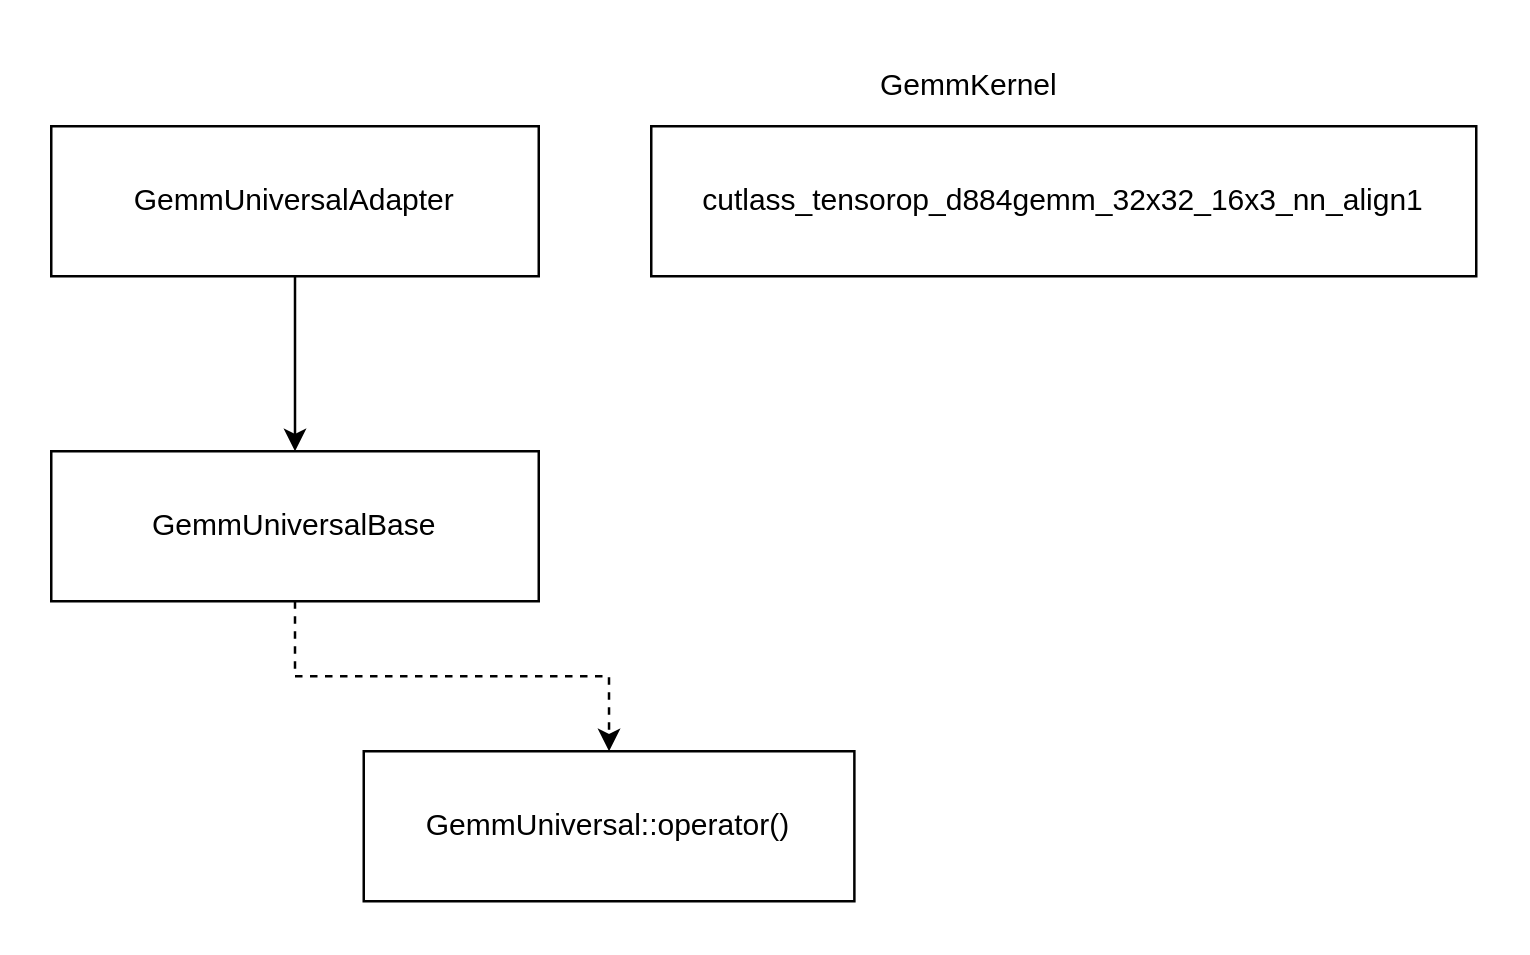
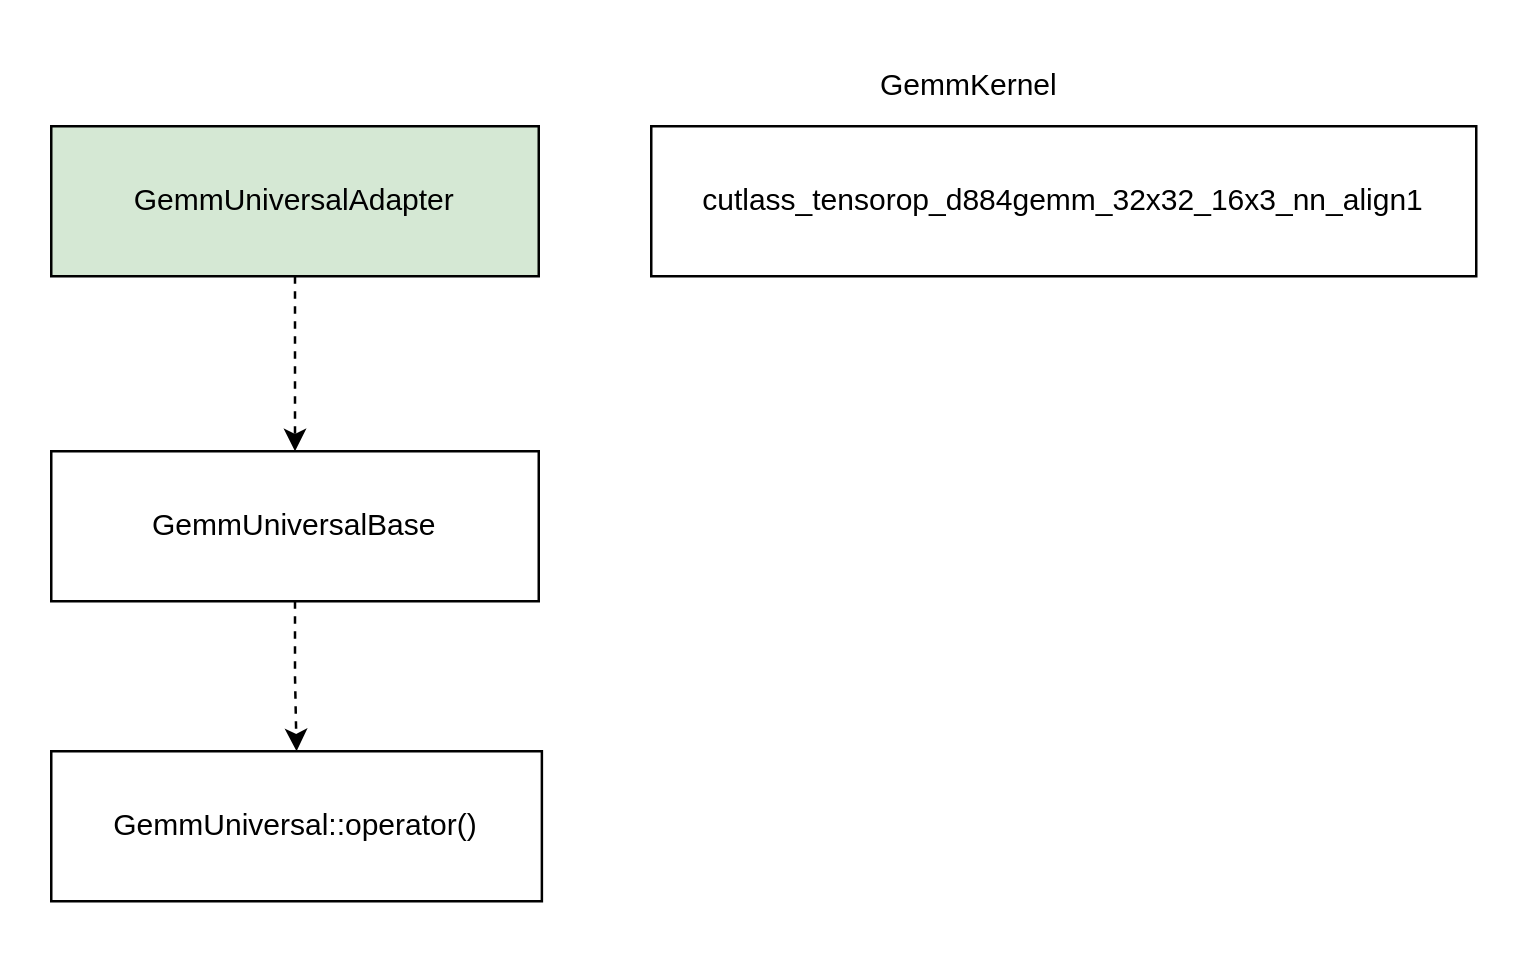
node "GemmUniversalAdapter": fillcolor #ffffff -> #d5e8d4
edge "GemmUniversalAdapter" -> "GemmUniversalBase": style solid -> dashed
node "GemmUniversal::operator()": moved (609, 826) -> (297, 826)
